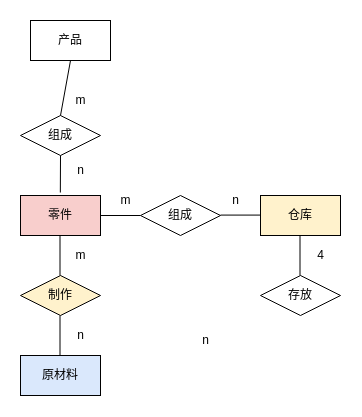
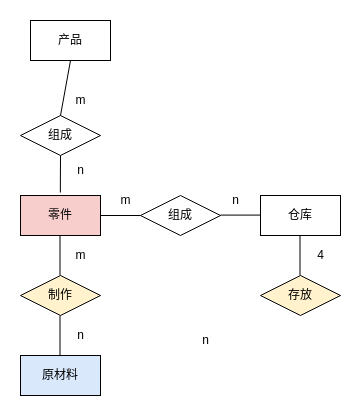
node "仓库": fillcolor #fff2cc -> #ffffff
node "存放": fillcolor #ffffff -> #fff2cc
